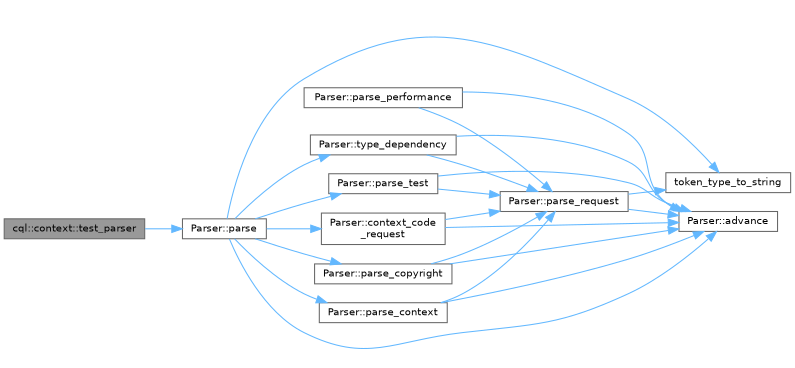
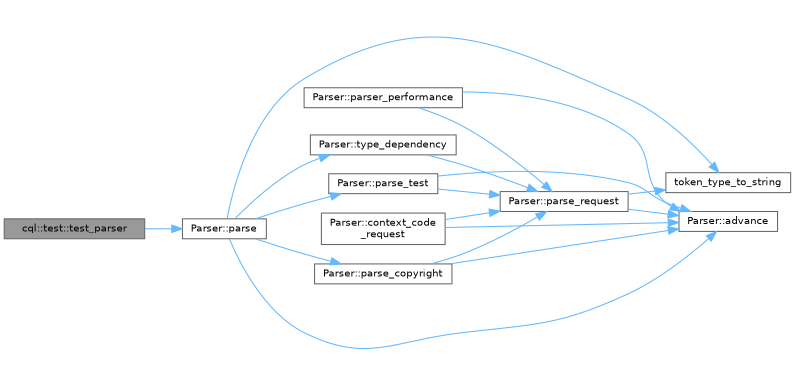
node "Parser::parse_performance": label "Parser::parse_performance" -> "Parser::parser_performance"
edge "Parser::type_dependency" -> "Parser::advance": removed
node "cql::context::test_parser": label "cql::context::test_parser" -> "cql::test::test_parser"
edge "Parser::parse" -> "Parser::context_code _request": removed
node "Parser::parse_context": removed
